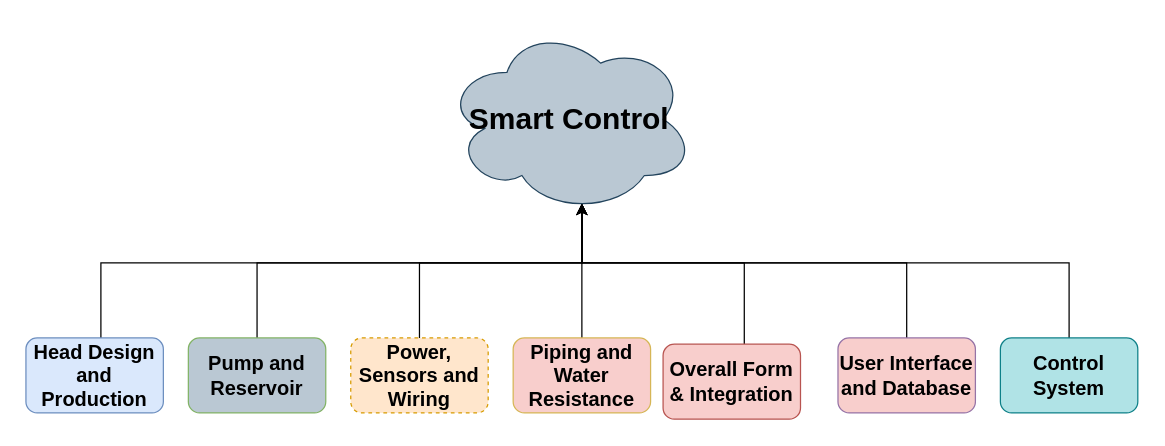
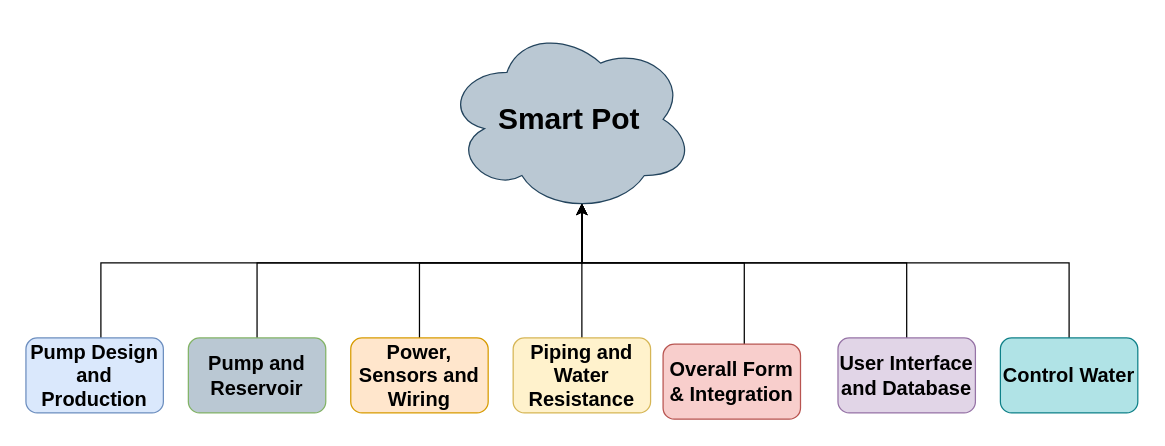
node "Smart Control": label "Smart Control" -> "Smart Pot"
node "Head Design and Production": label "Head Design and Production" -> "Pump Design and Production"
node "Power, Sensors and Wiring": style dashed -> solid
node "Piping and Water Resistance": fillcolor #f8cecc -> #fff2cc
node "User Interface and Database": fillcolor #f8cecc -> #e1d5e7
node "Control System": label "Control System" -> "Control Water"
